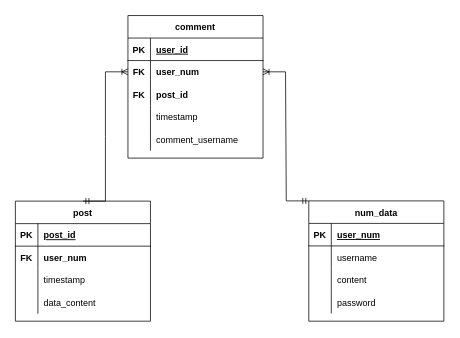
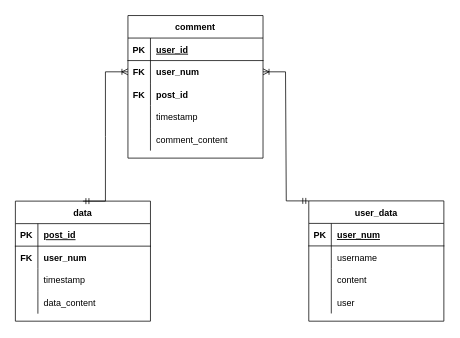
node "comment_username": label "comment_username" -> "comment_content"
node "post": label "post" -> "data"
node "num_data": label "num_data" -> "user_data"
node "password": label "password" -> "user"
